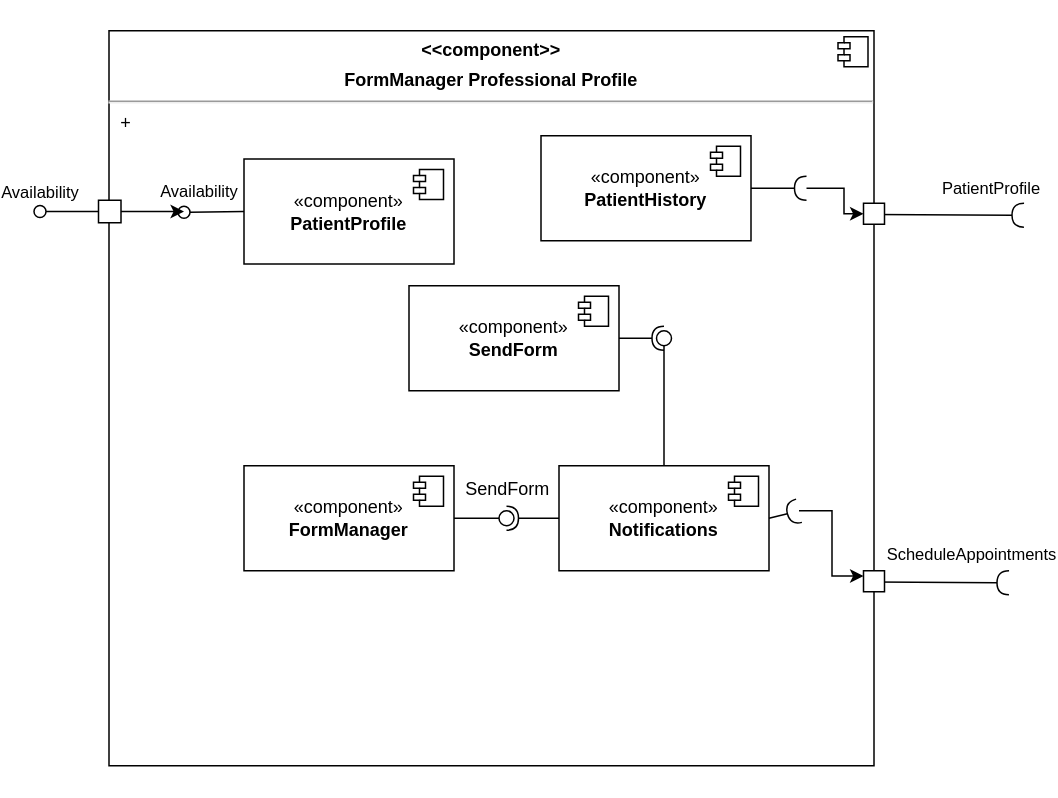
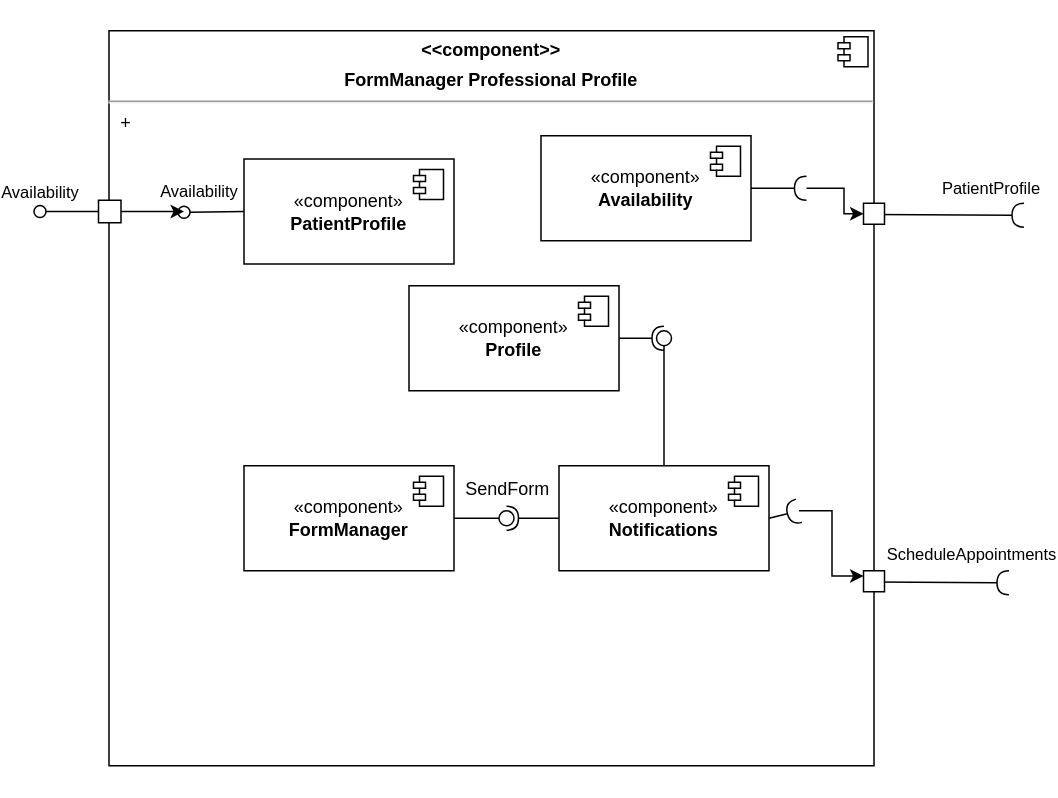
node "«component» PatientHistory": label "«component» PatientHistory" -> "«component» Availability"
node "«component» SendForm": label "«component» SendForm" -> "«component» Profile"
